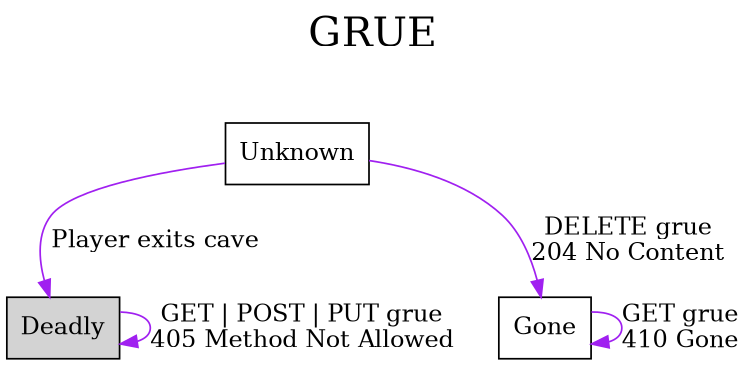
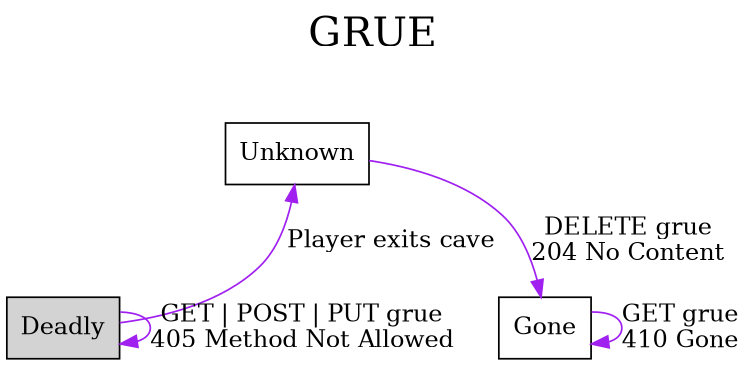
edge "Unknown" -> "Deadly": reversed
